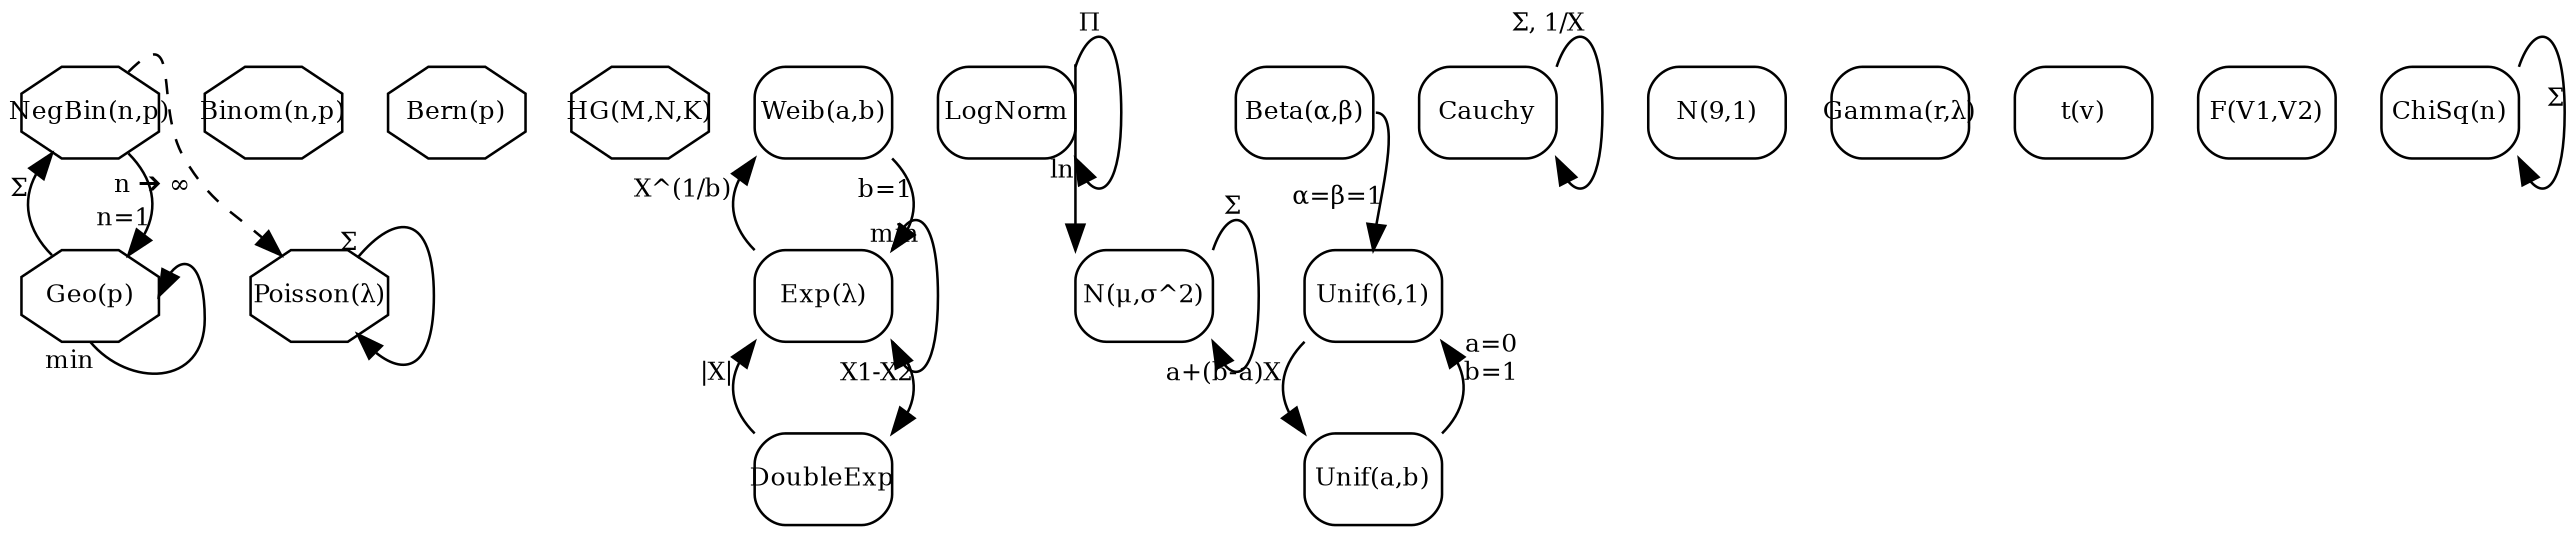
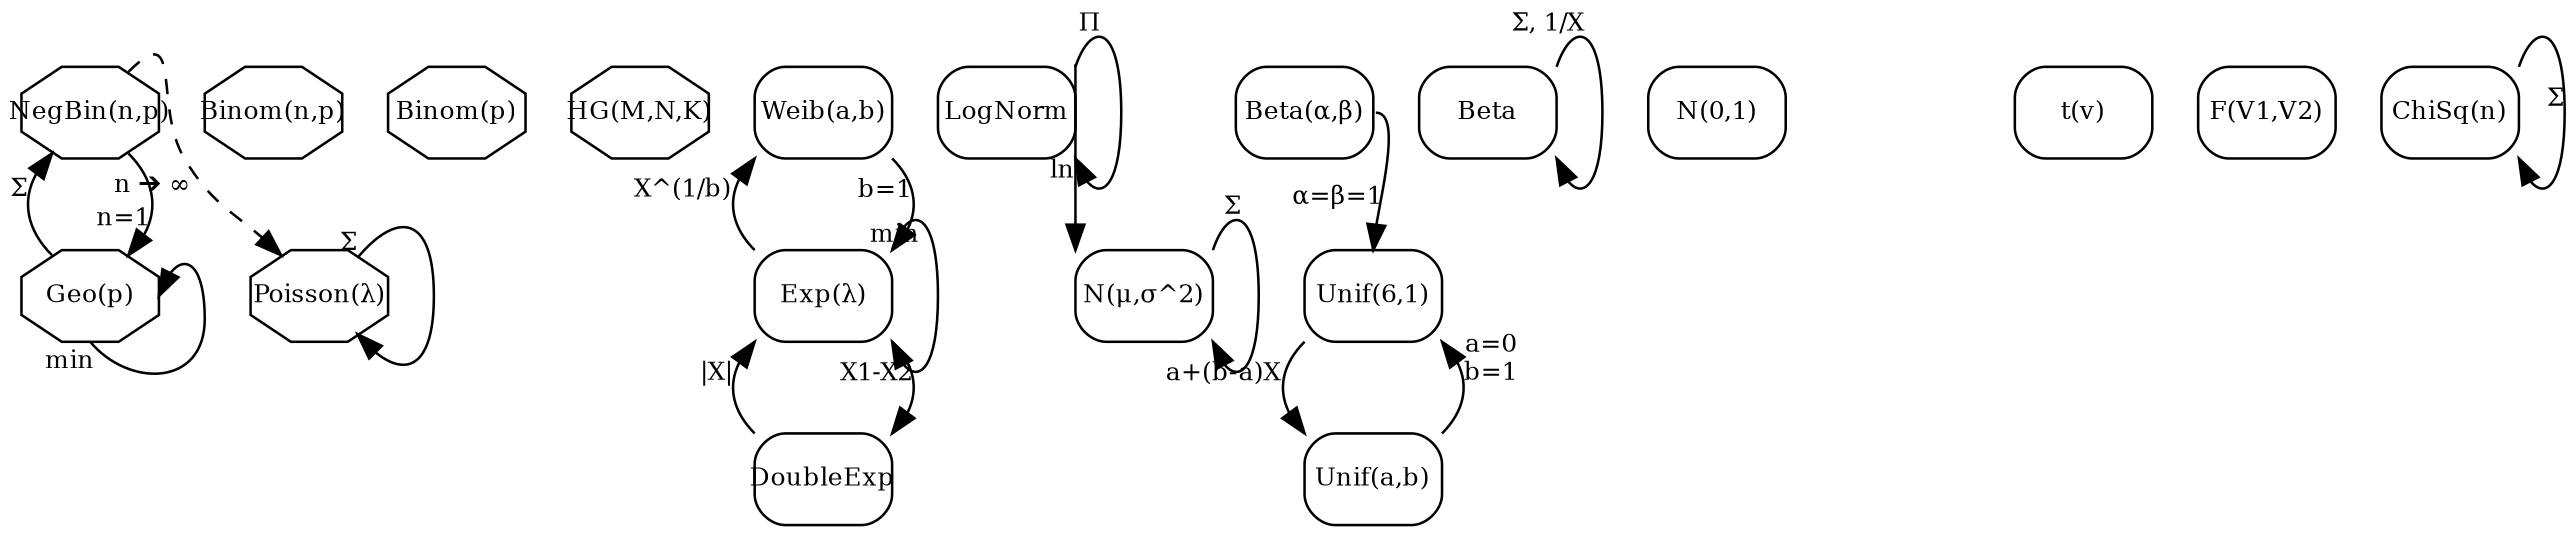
node "Bern(p)": label "Bern(p)" -> "Binom(p)"
node "Cauchy": label "Cauchy" -> "Beta"
node "N(9,1)": label "N(9,1)" -> "N(0,1)"
node "Gamma(r,λ)": removed
